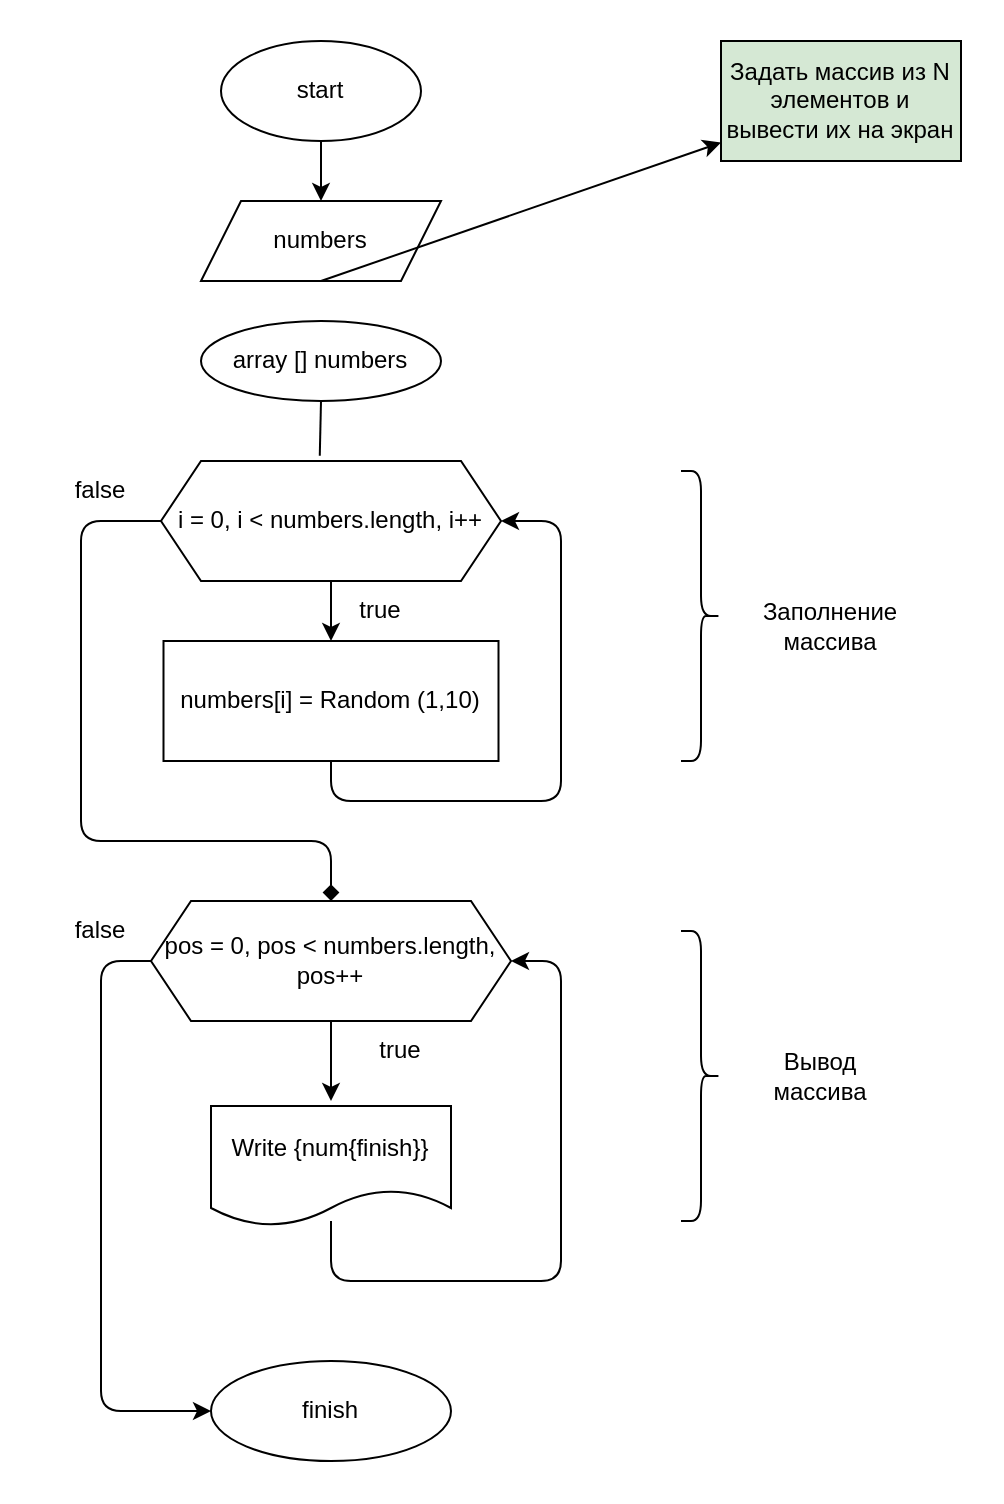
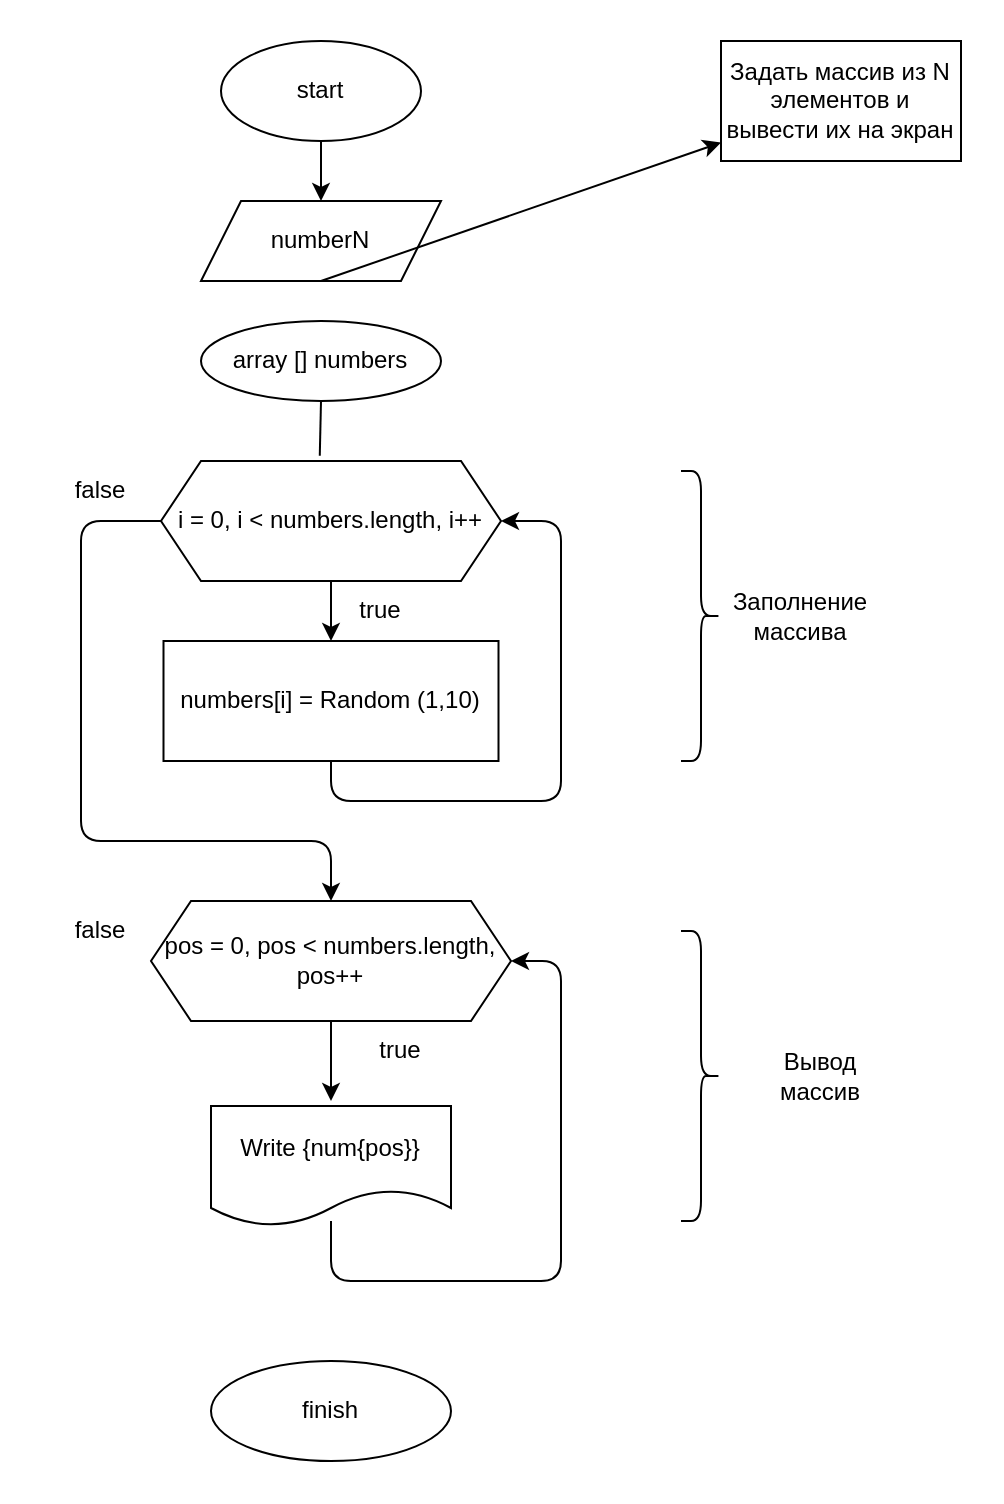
node "Задать массив из N элементов и вывести их на экран": fillcolor #d5e8d4 -> #ffffff
node "numbers": label "numbers" -> "numberN"
node "Заполнение массива": moved (831, 626) -> (801, 616)
edge "i = 0, i < numbers.length, i++" -> "pos = 0, pos < numbers.length, pos++": arrowhead diamond -> classic
node "Вывод массива": label "Вывод массива" -> "Вывод массив"
node "Write {num{finish}}": label "Write {num{finish}}" -> "Write {num{pos}}"
edge "pos = 0, pos < numbers.length, pos++" -> "finish": removed
